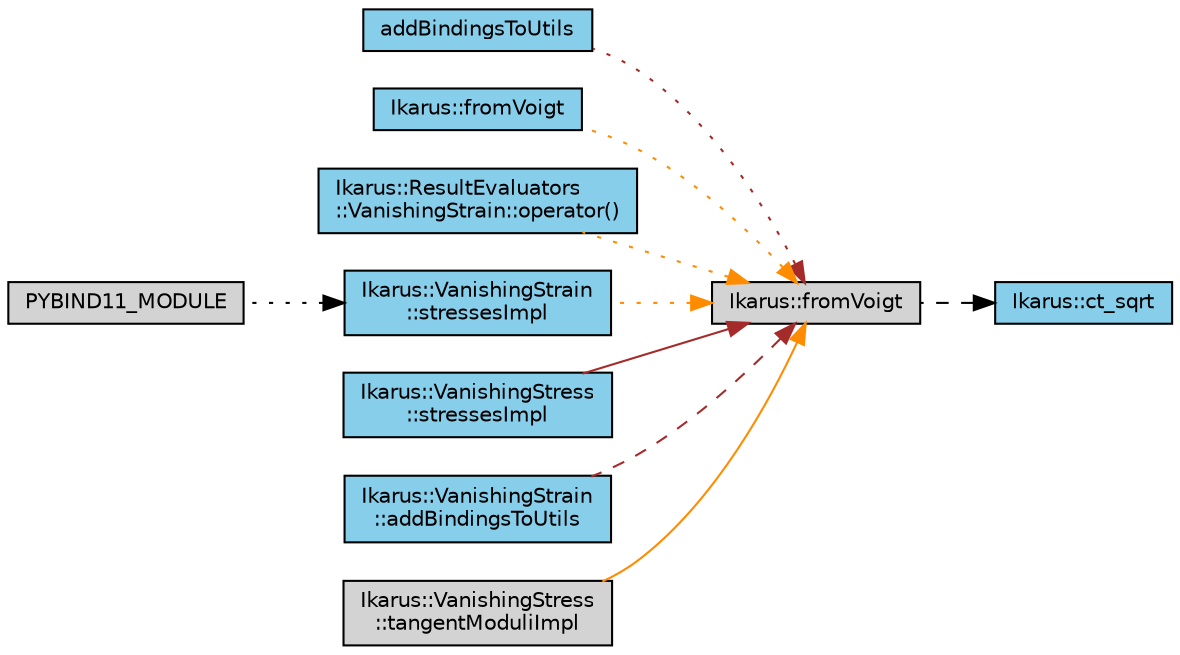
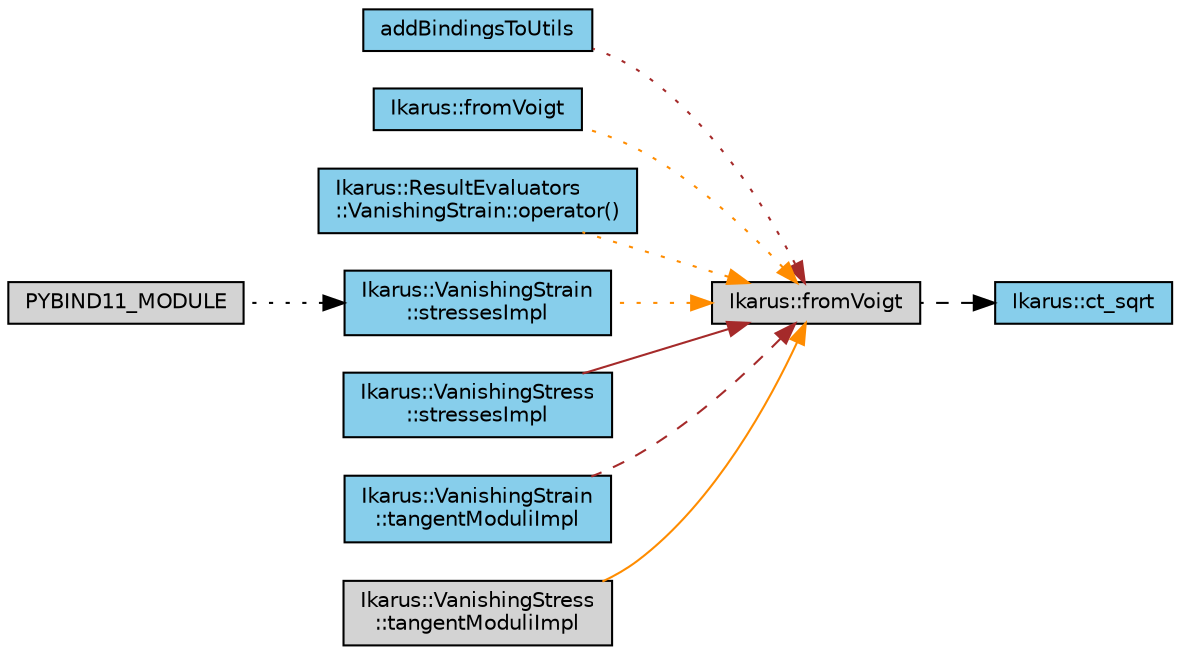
node "Ikarus::VanishingStrain ::addBindingsToUtils": label "Ikarus::VanishingStrain ::addBindingsToUtils" -> "Ikarus::VanishingStrain ::tangentModuliImpl"
